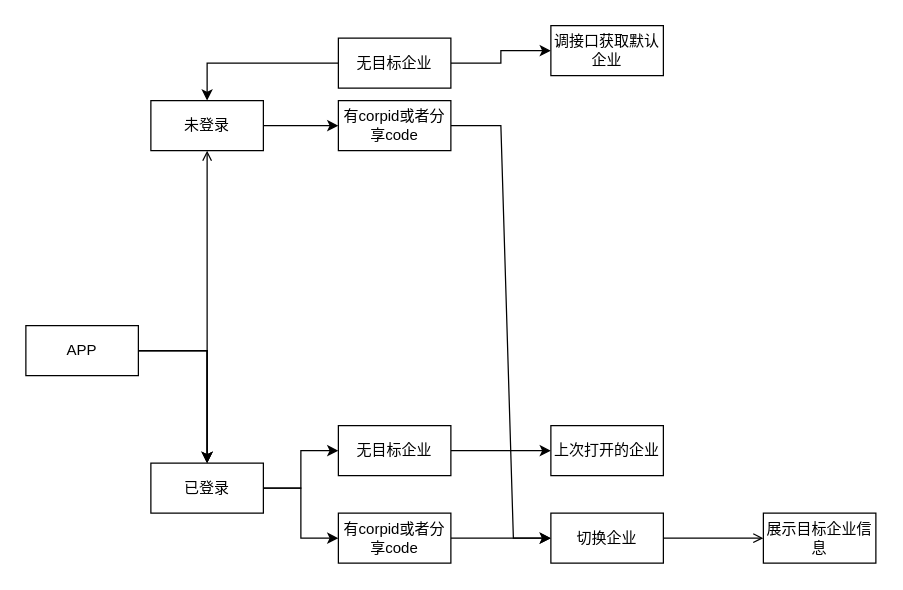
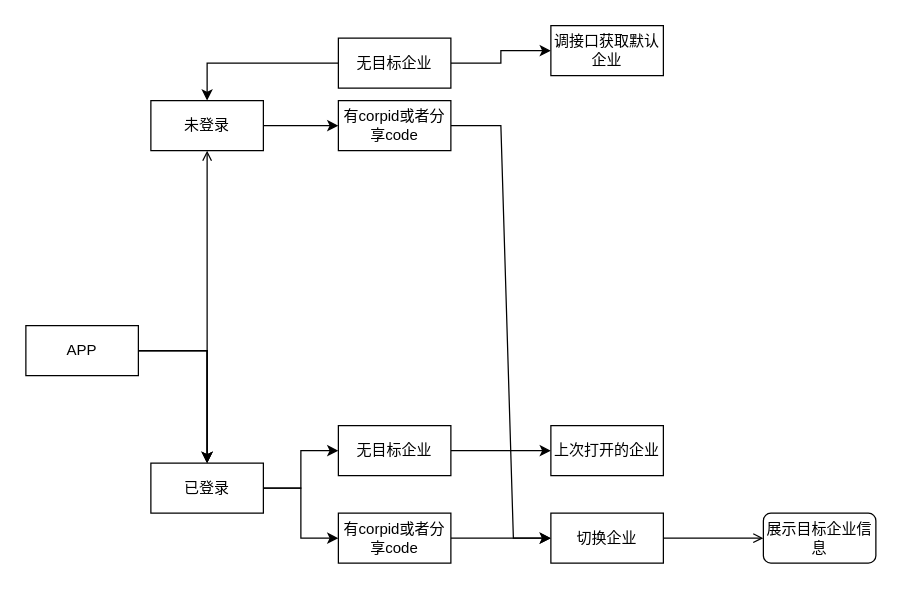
node "展示目标企业信息": shape rectangle -> rounded rectangle
